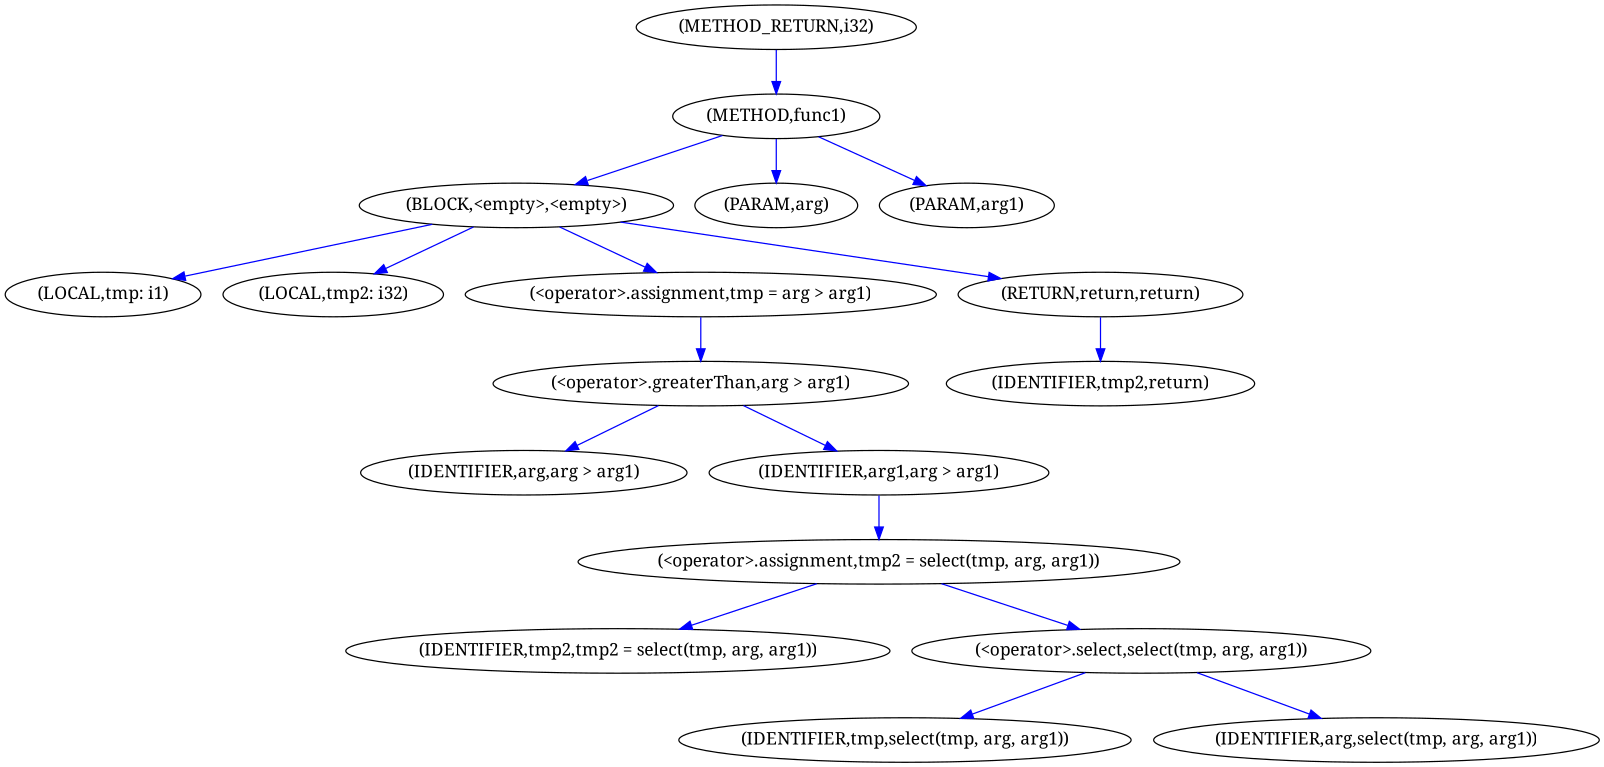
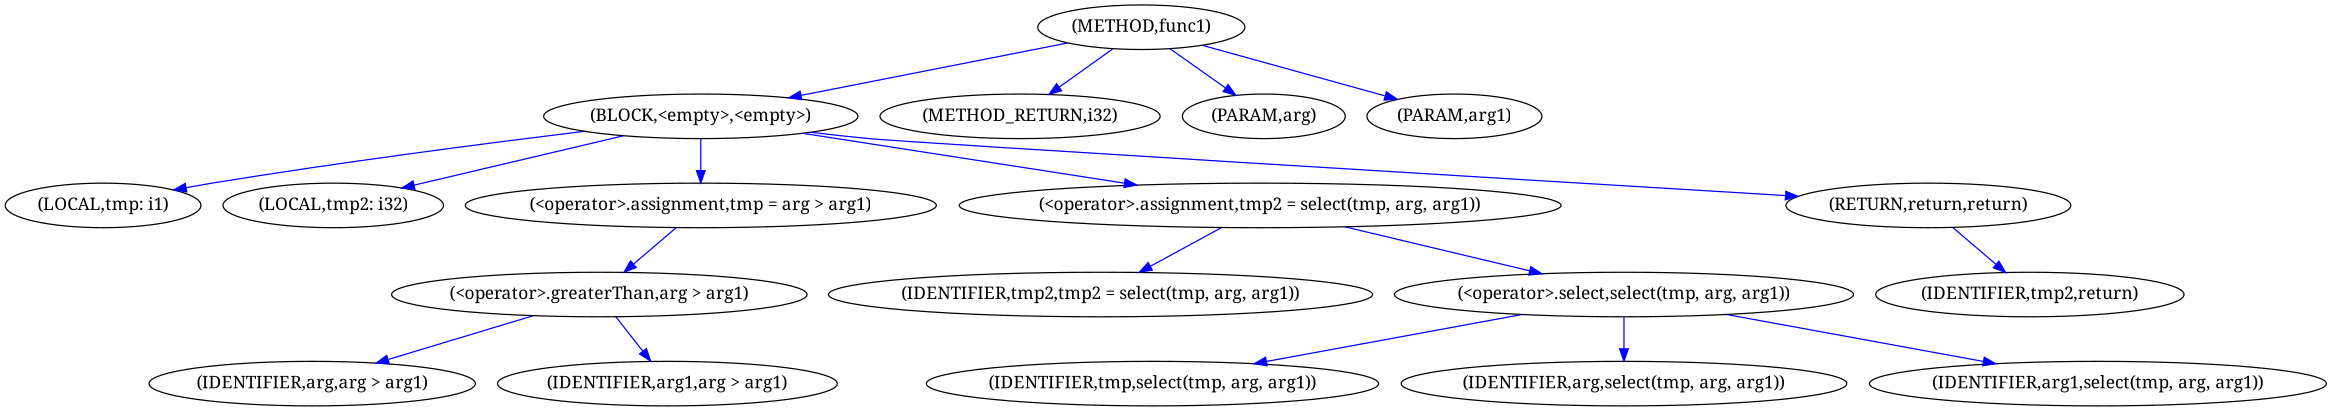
edge "(METHOD_RETURN,i32)" -> "(METHOD,func1)": reversed
node "(IDENTIFIER,arg1,select(tmp, arg, arg1))": added
edge "(IDENTIFIER,arg1,arg > arg1)" -> "(<operator>.assignment,tmp2 = select(tmp, arg, arg1))": now "(BLOCK,<empty>,<empty>)" -> "(<operator>.assignment,tmp2 = select(tmp, arg, arg1))"
